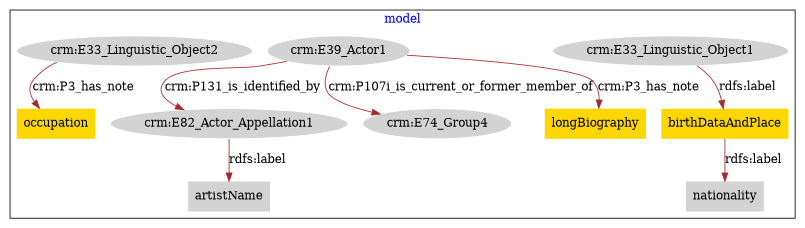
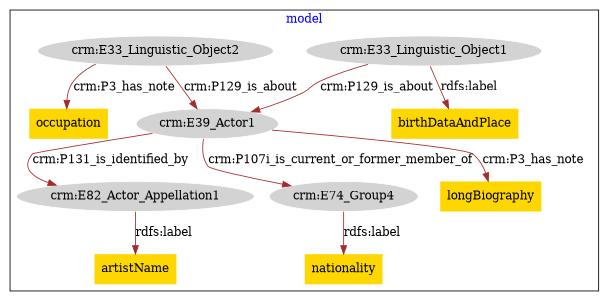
edge "crm:E33_Linguistic_Object2" -> "crm:E39_Actor1": added, label "crm:P129_is_about"
edge "crm:E33_Linguistic_Object1" -> "crm:E39_Actor1": added, label "crm:P129_is_about"
edge "birthDataAndPlace" -> "nationality": now "crm:E74_Group4" -> "nationality"
node "artistName": fillcolor lightgray -> gold
node "nationality": fillcolor lightgray -> gold
